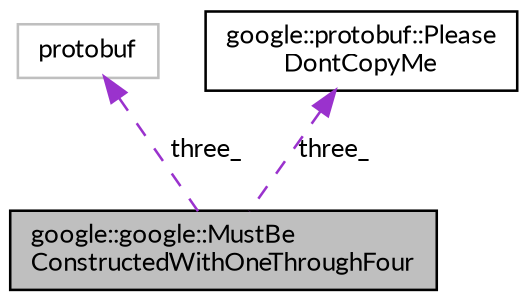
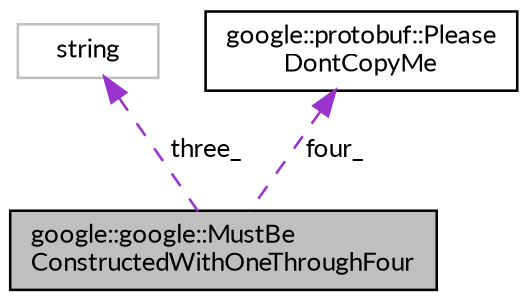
node "protobuf": label "protobuf" -> "string"
edge "google::google::MustBe ConstructedWithOneThroughFour" -> "google::protobuf::Please DontCopyMe": label " three_" -> " four_"
